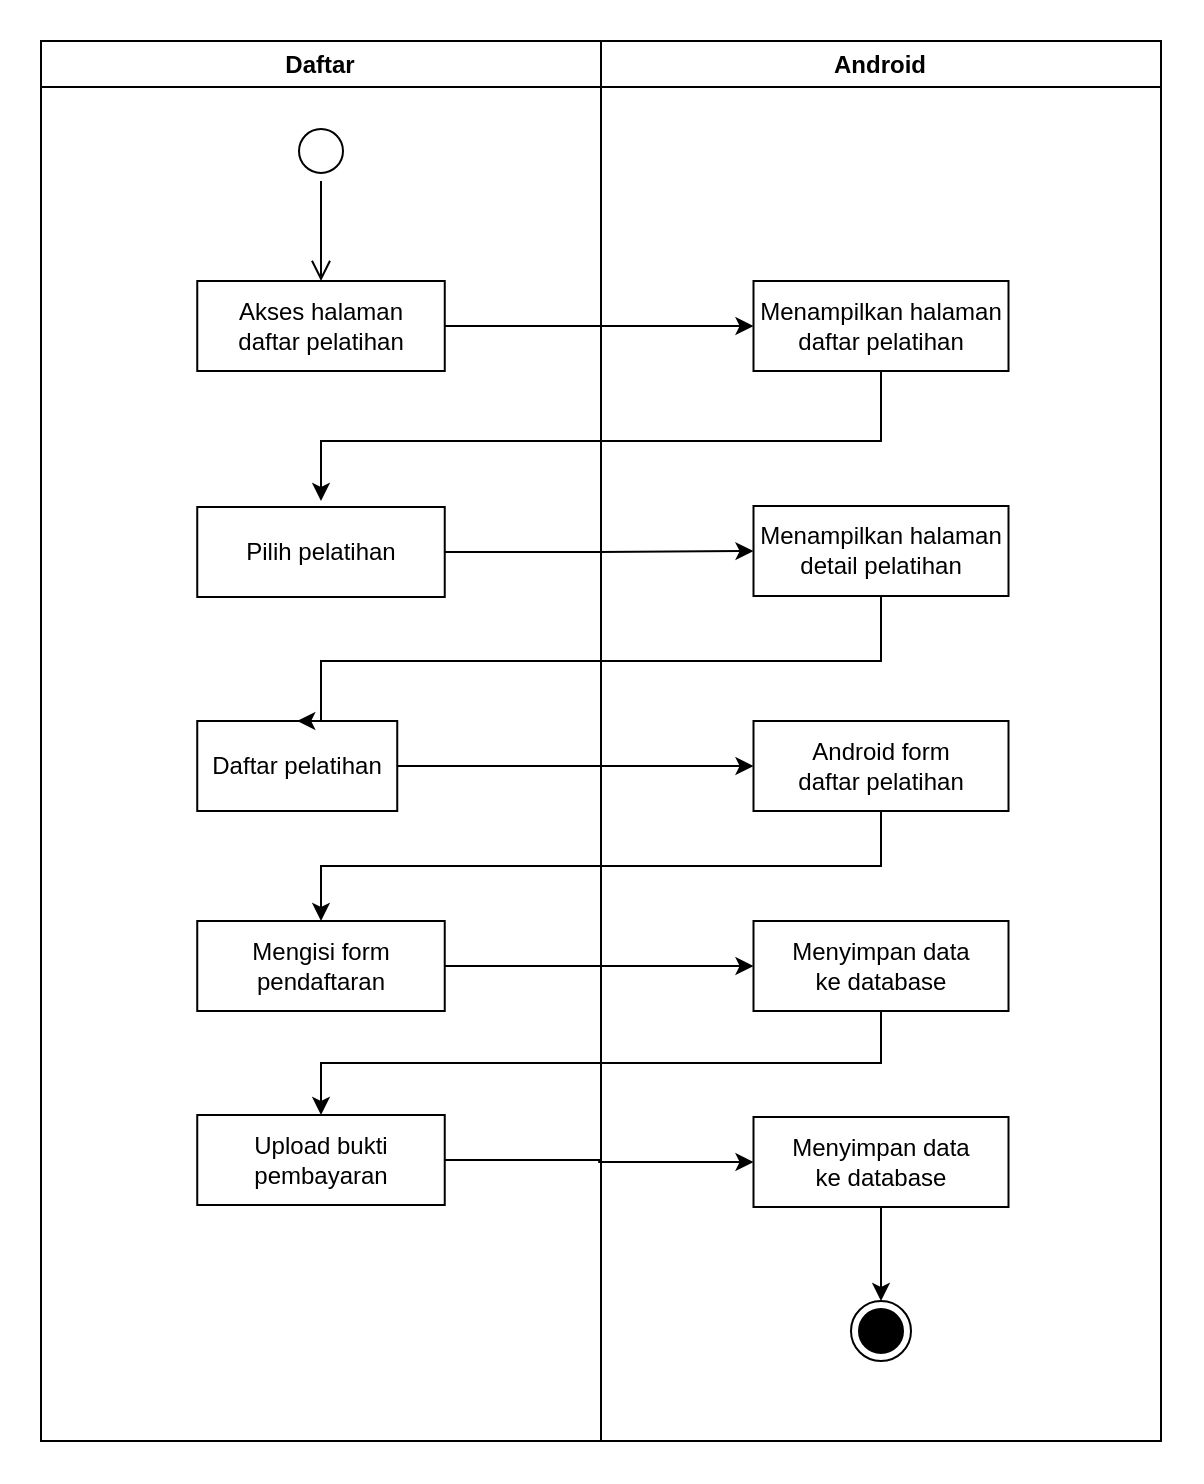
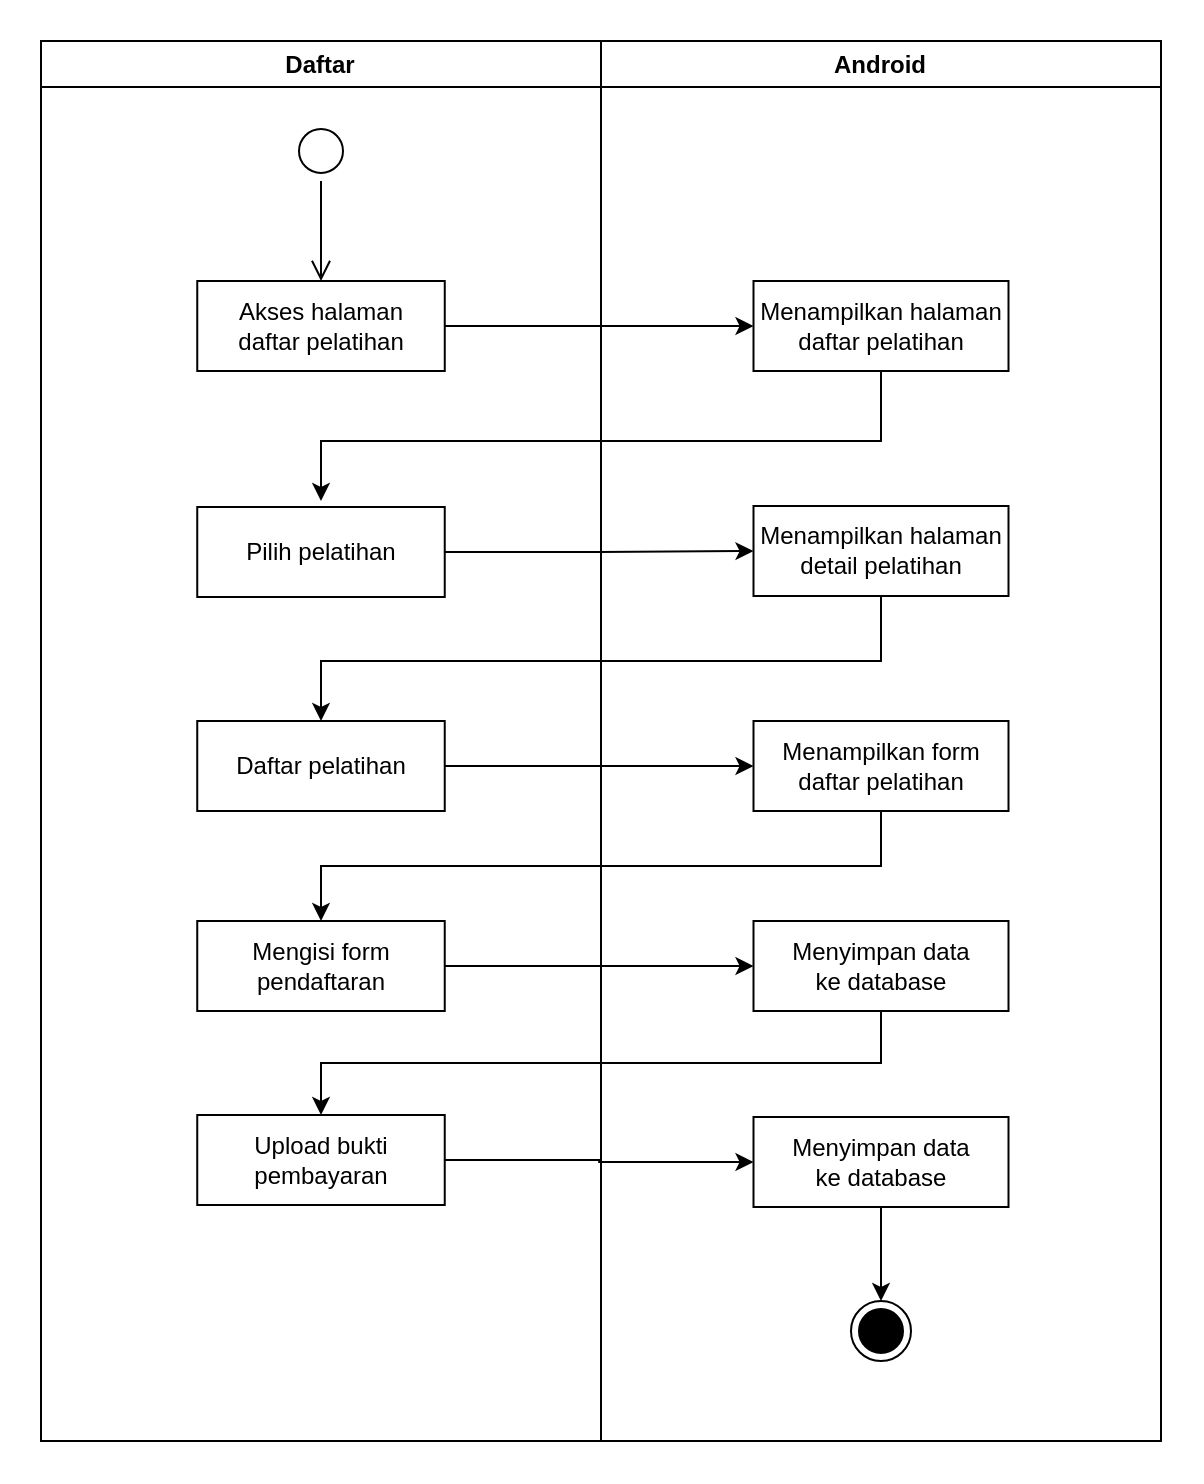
node "Daftar pelatihan": size 200x90 -> 248x90
node "Android form daftar pelatihan": label "Android form daftar pelatihan" -> "Menampilkan form daftar pelatihan"
